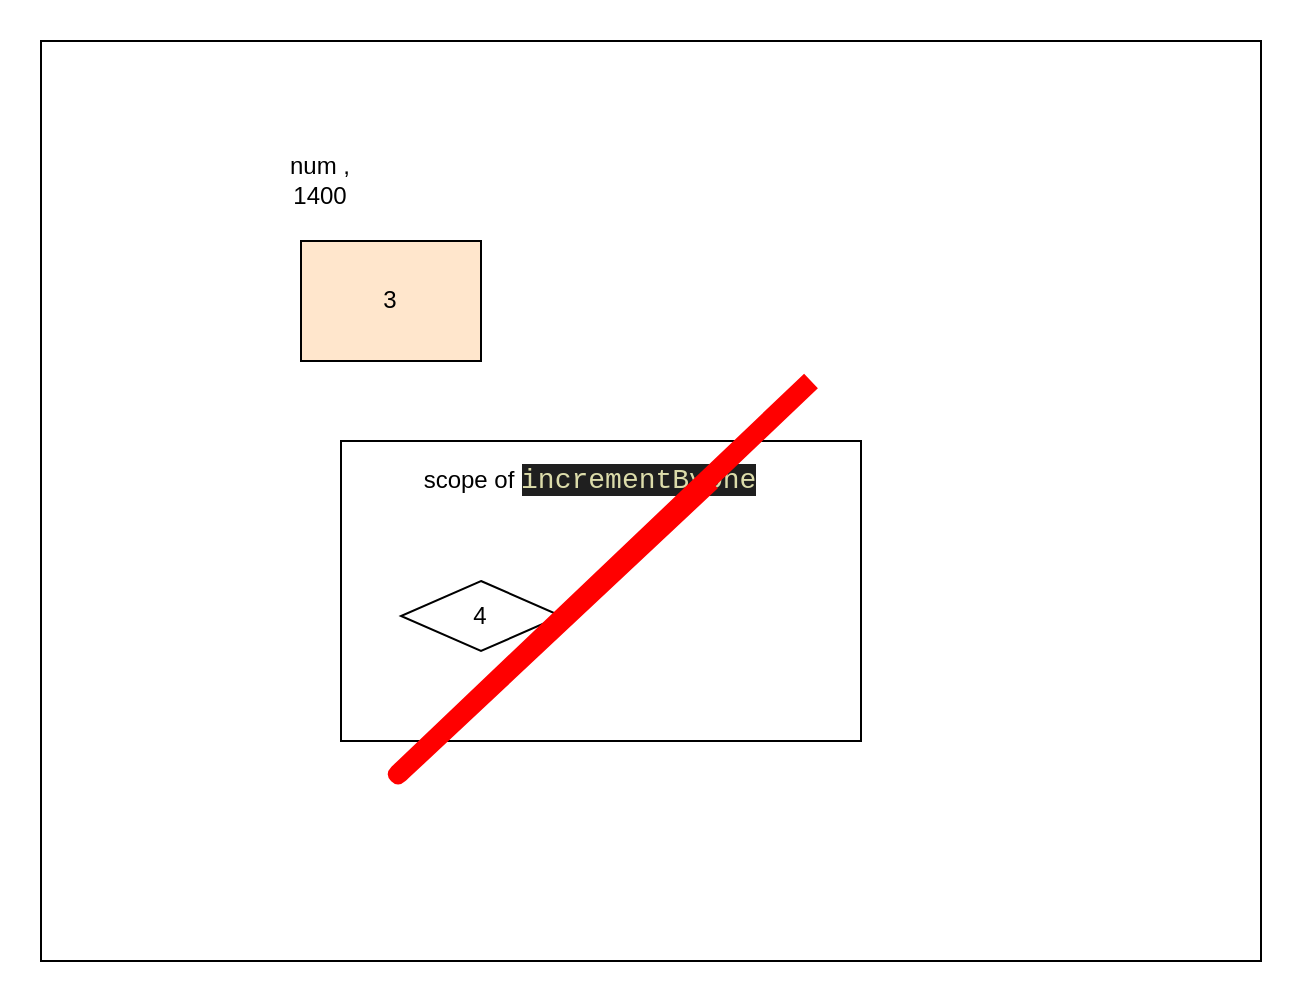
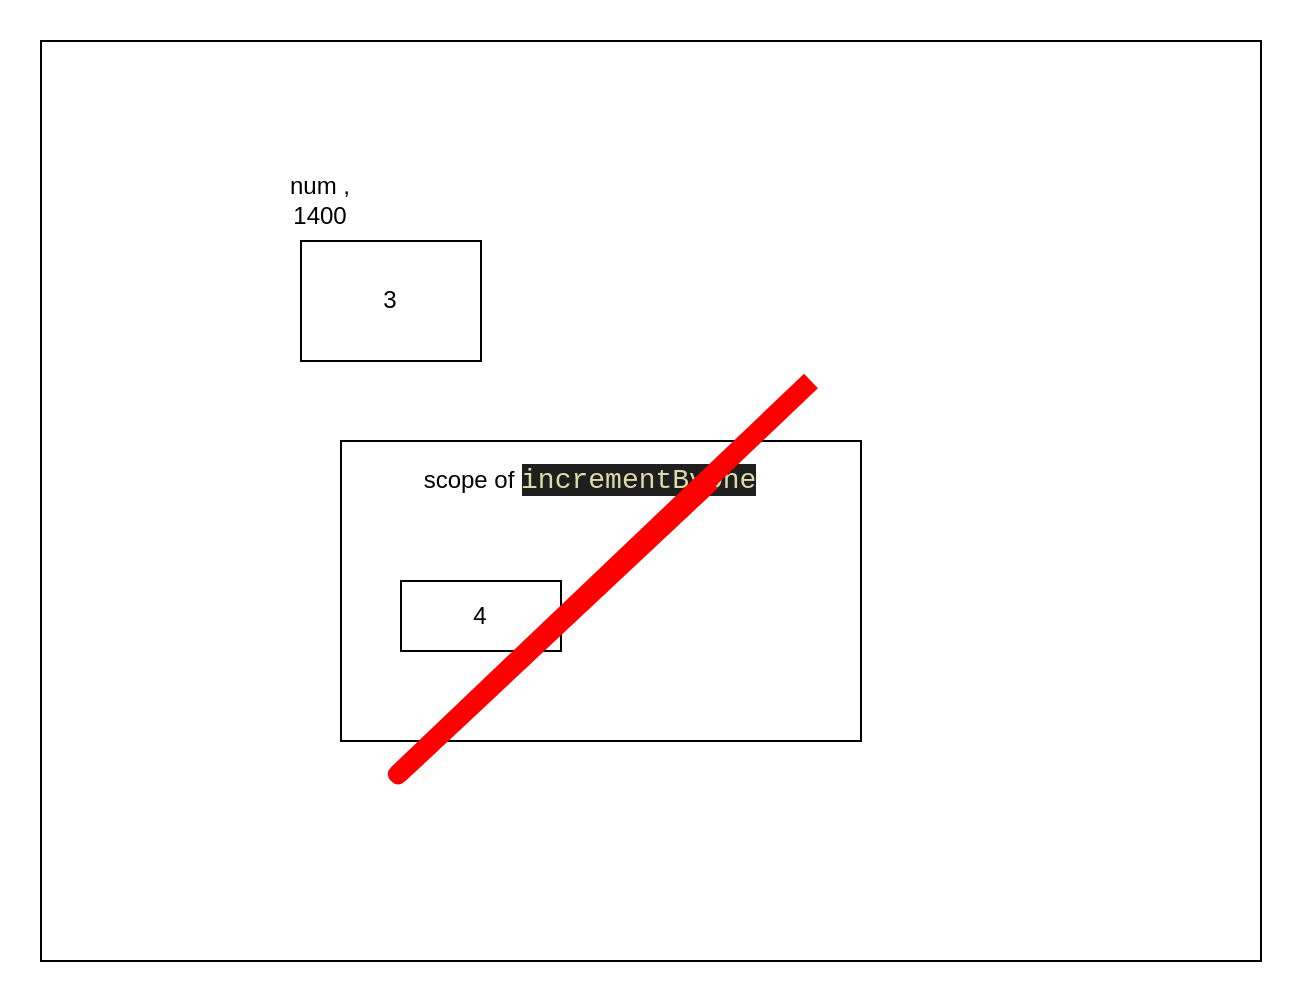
node "num , 1400": moved (321, 181) -> (321, 201)
node "3": fillcolor #ffe6cc -> #ffffff
node "4": shape diamond -> rectangle
